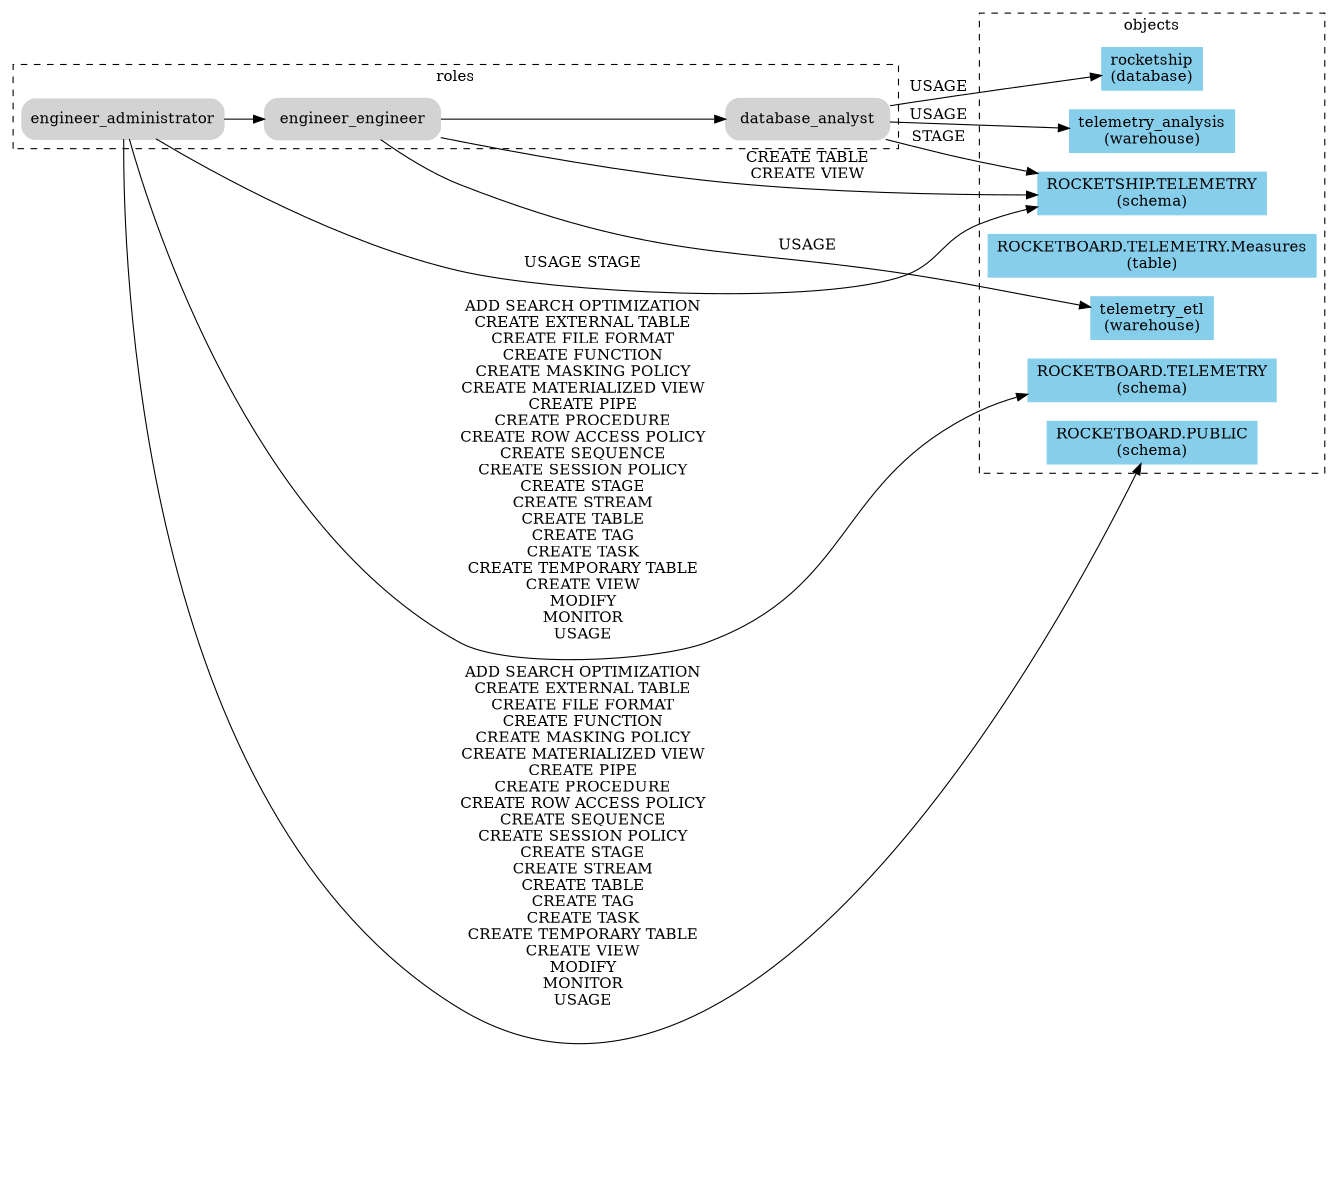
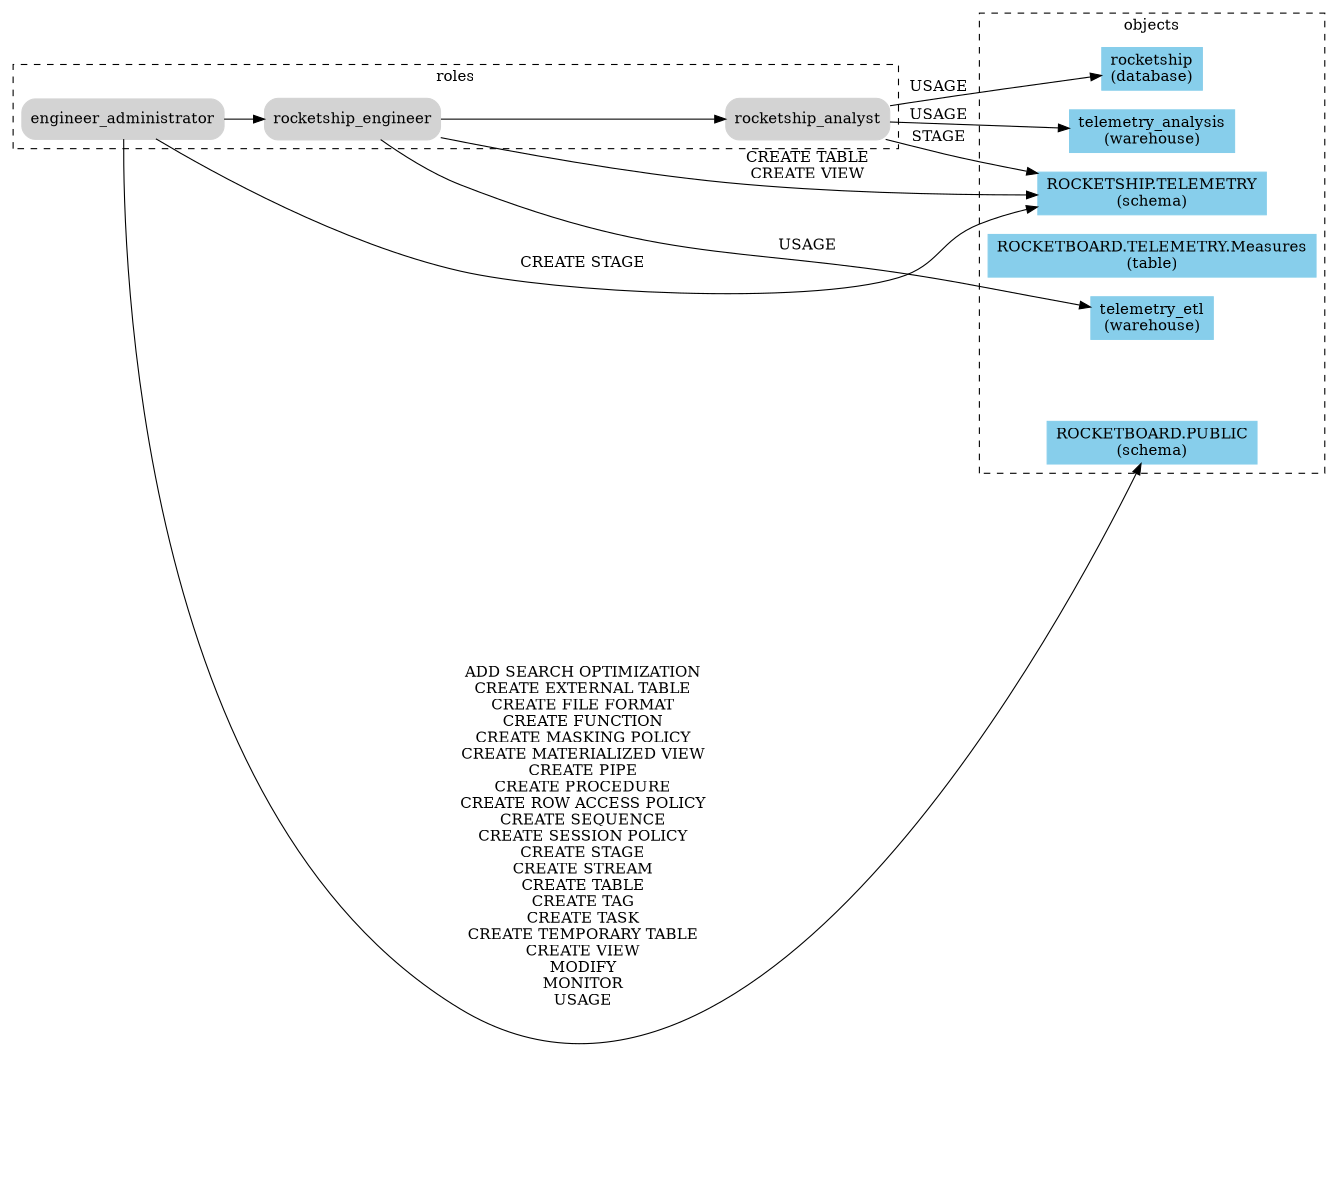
node "engineer_engineer": label "engineer_engineer" -> "rocketship_engineer"
node "database_analyst": label "database_analyst" -> "rocketship_analyst"
edge "engineer_administrator" -> "ROCKETSHIP.TELEMETRY (schema)": label "USAGE STAGE" -> "CREATE STAGE"
node "ROCKETBOARD.TELEMETRY (schema)": removed
